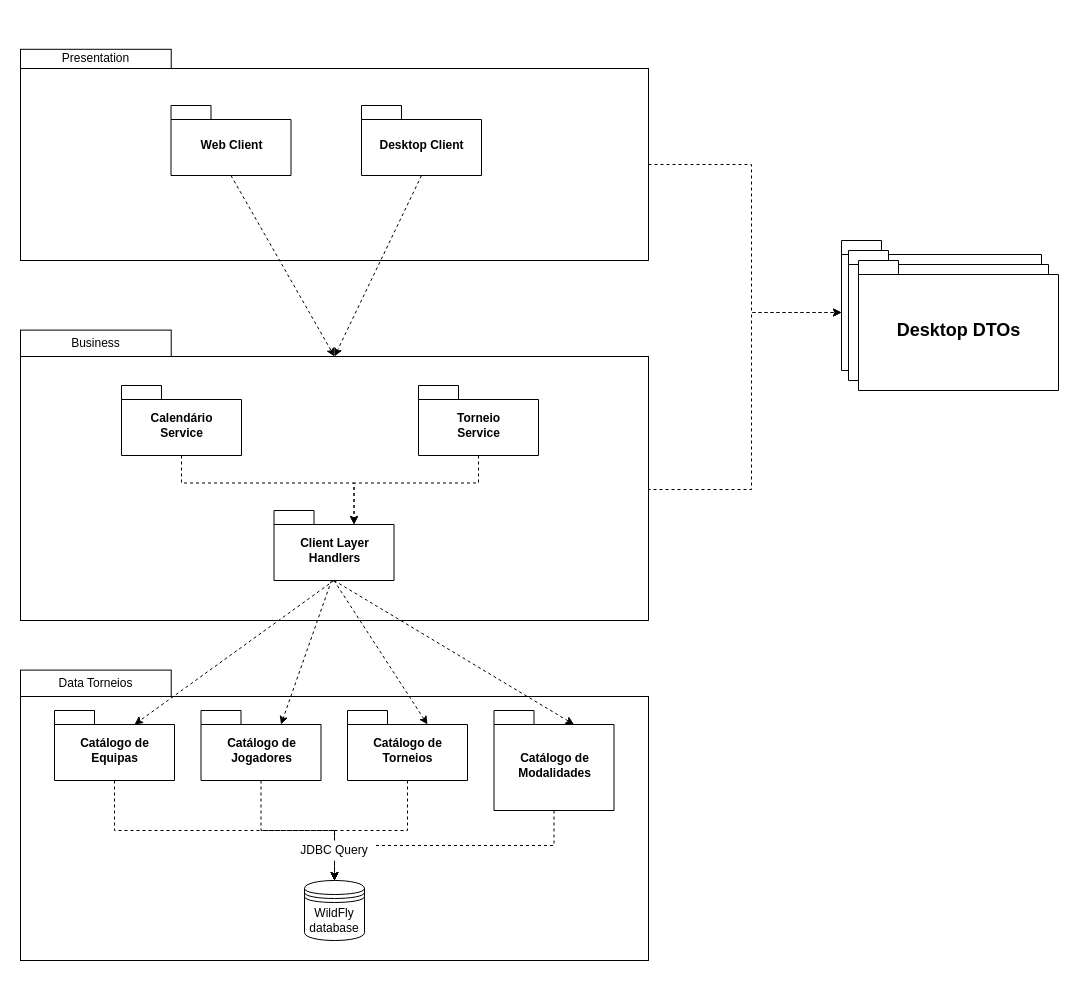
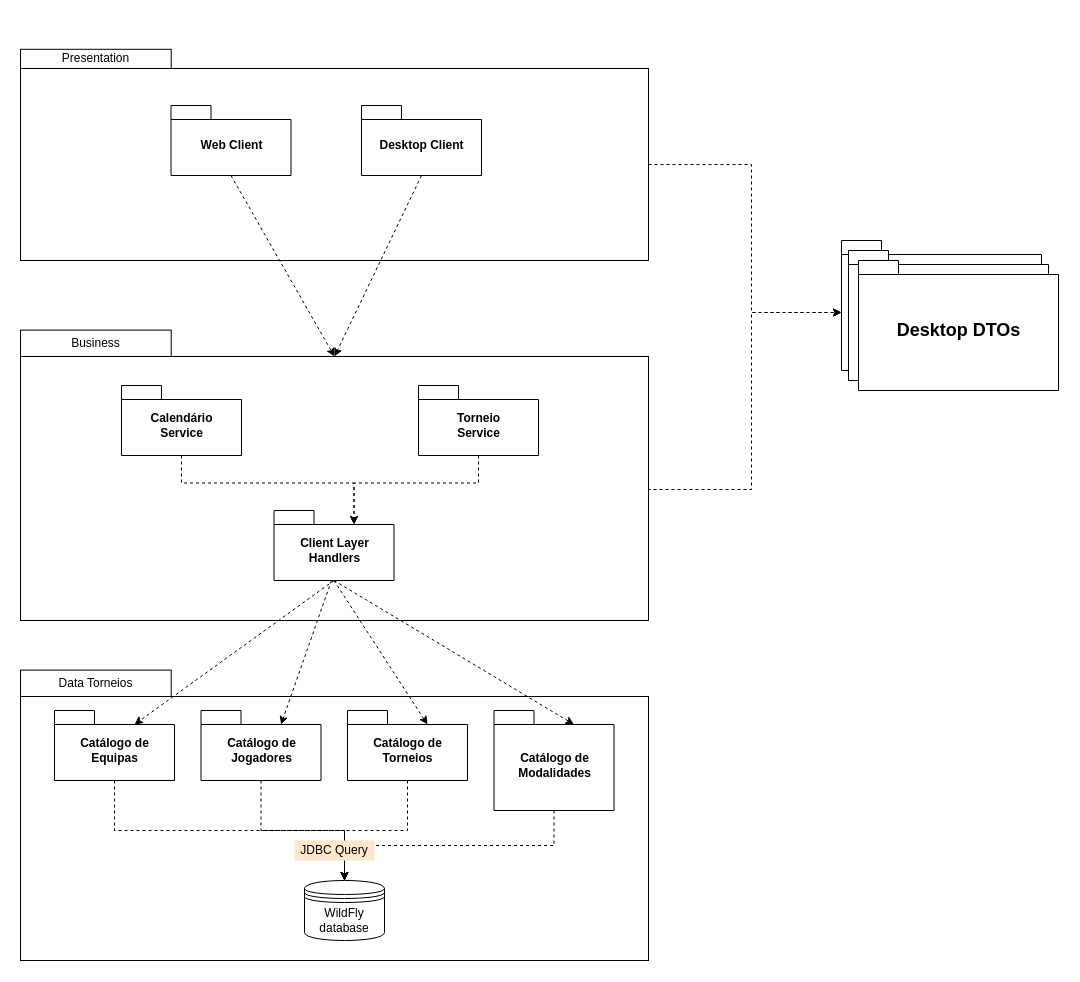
node "JDBC Query": fillcolor #ffffff -> #ffe6cc
node "WildFly database": size 60x60 -> 80x60
